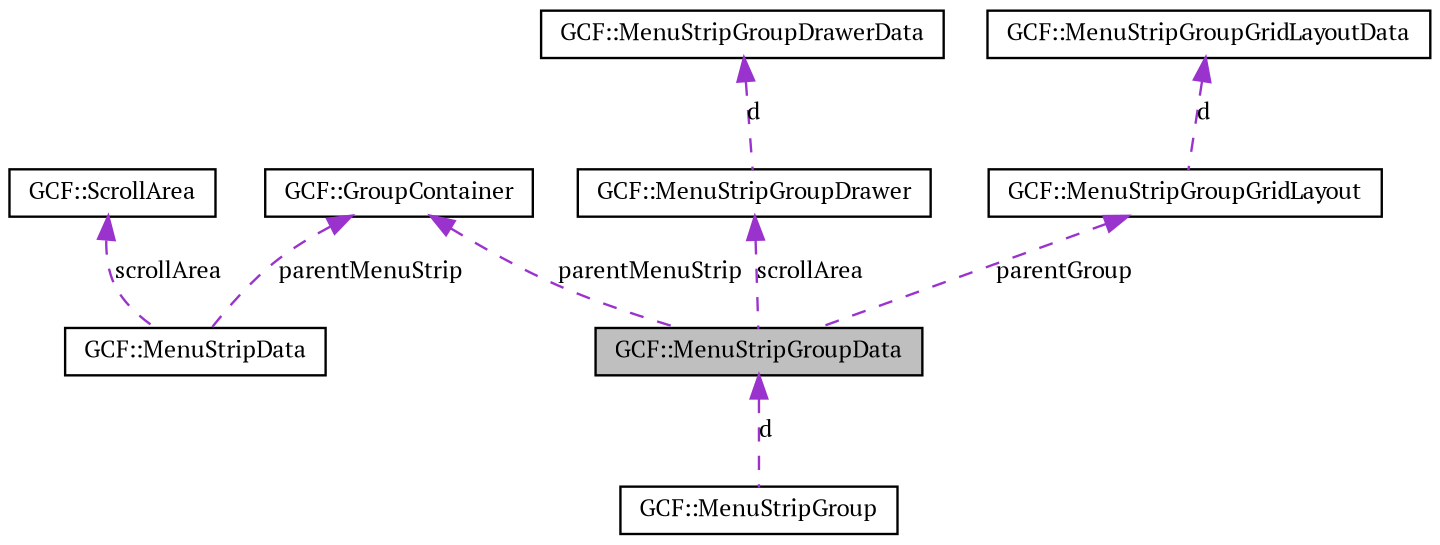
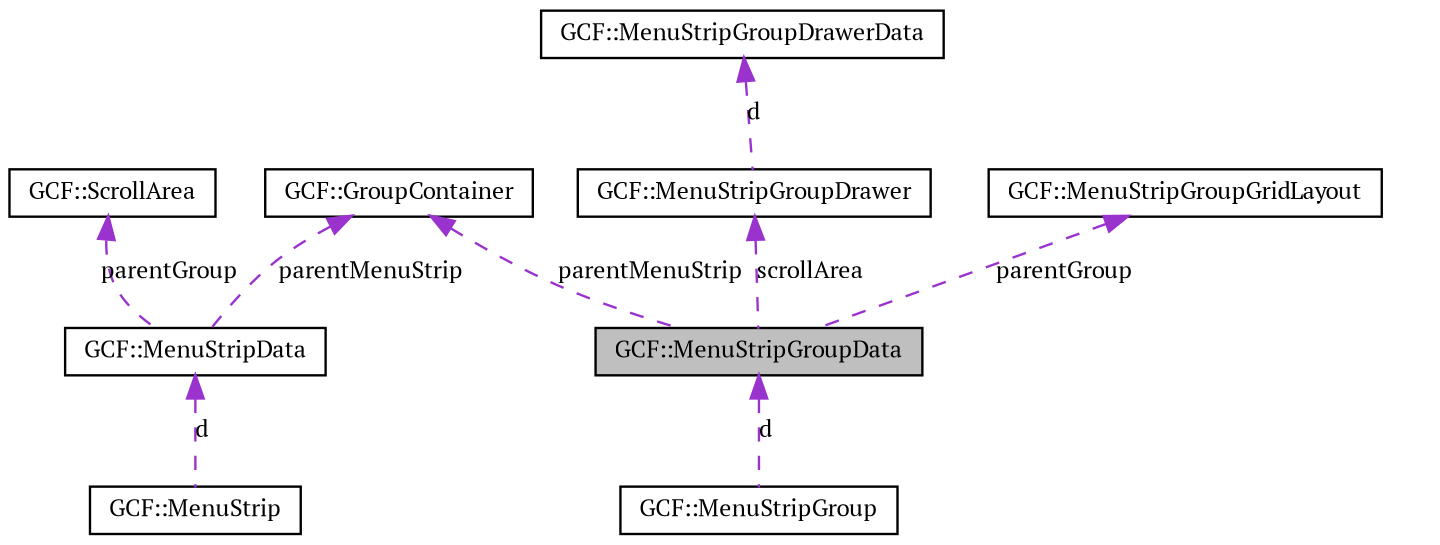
node "GCF::MenuStripGroupGridLayoutData": removed
edge "GCF::MenuStripData" -> "GCF::ScrollArea": label "scrollArea" -> "parentGroup"
node "GCF::MenuStrip": added
